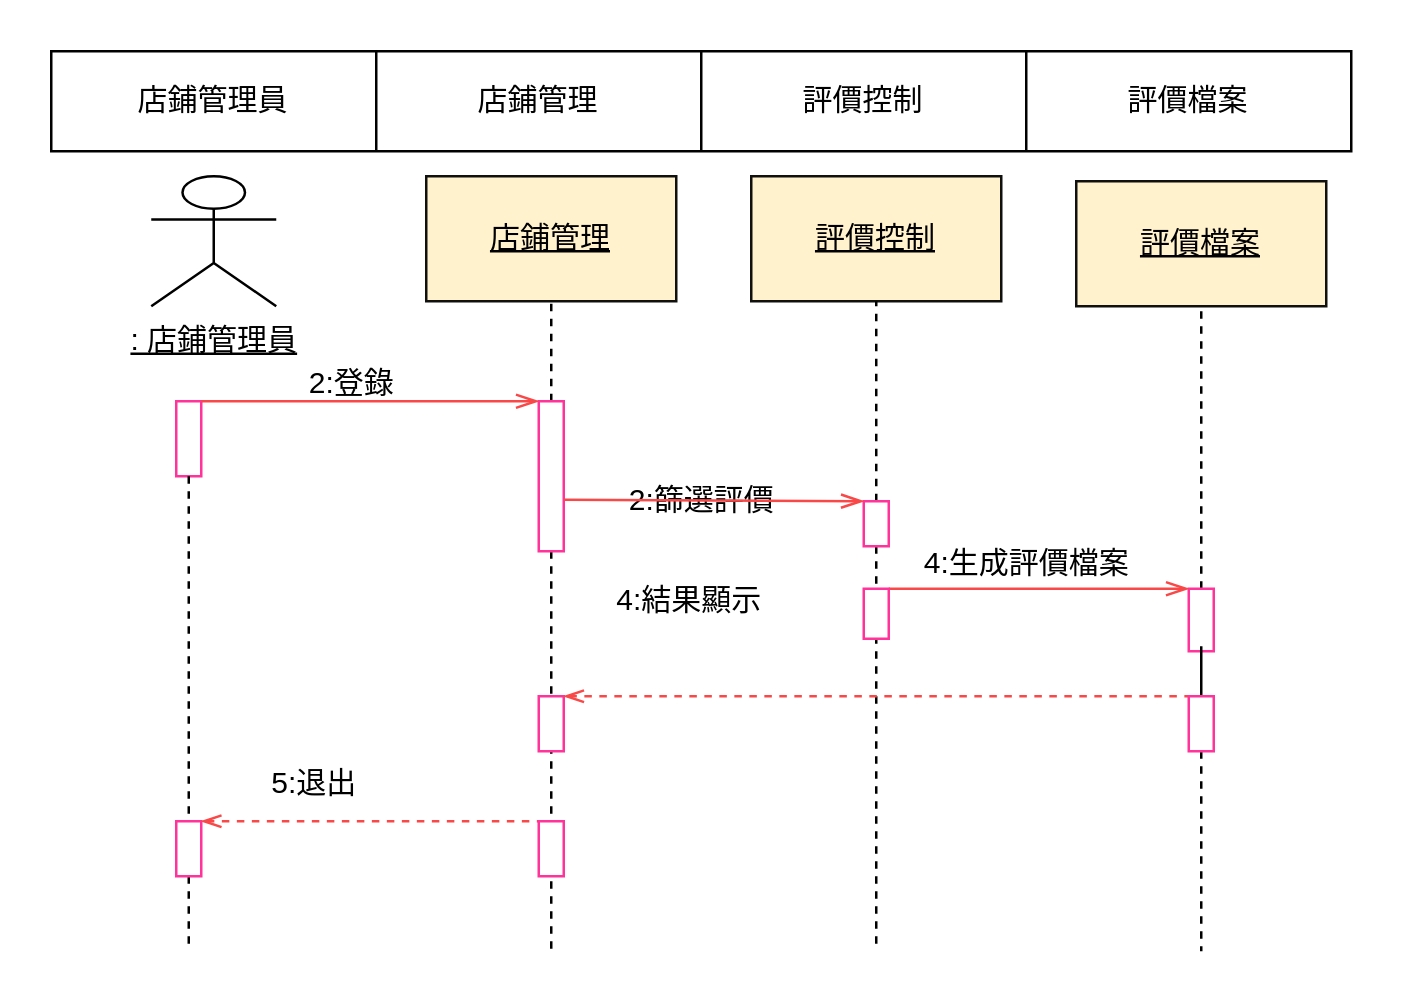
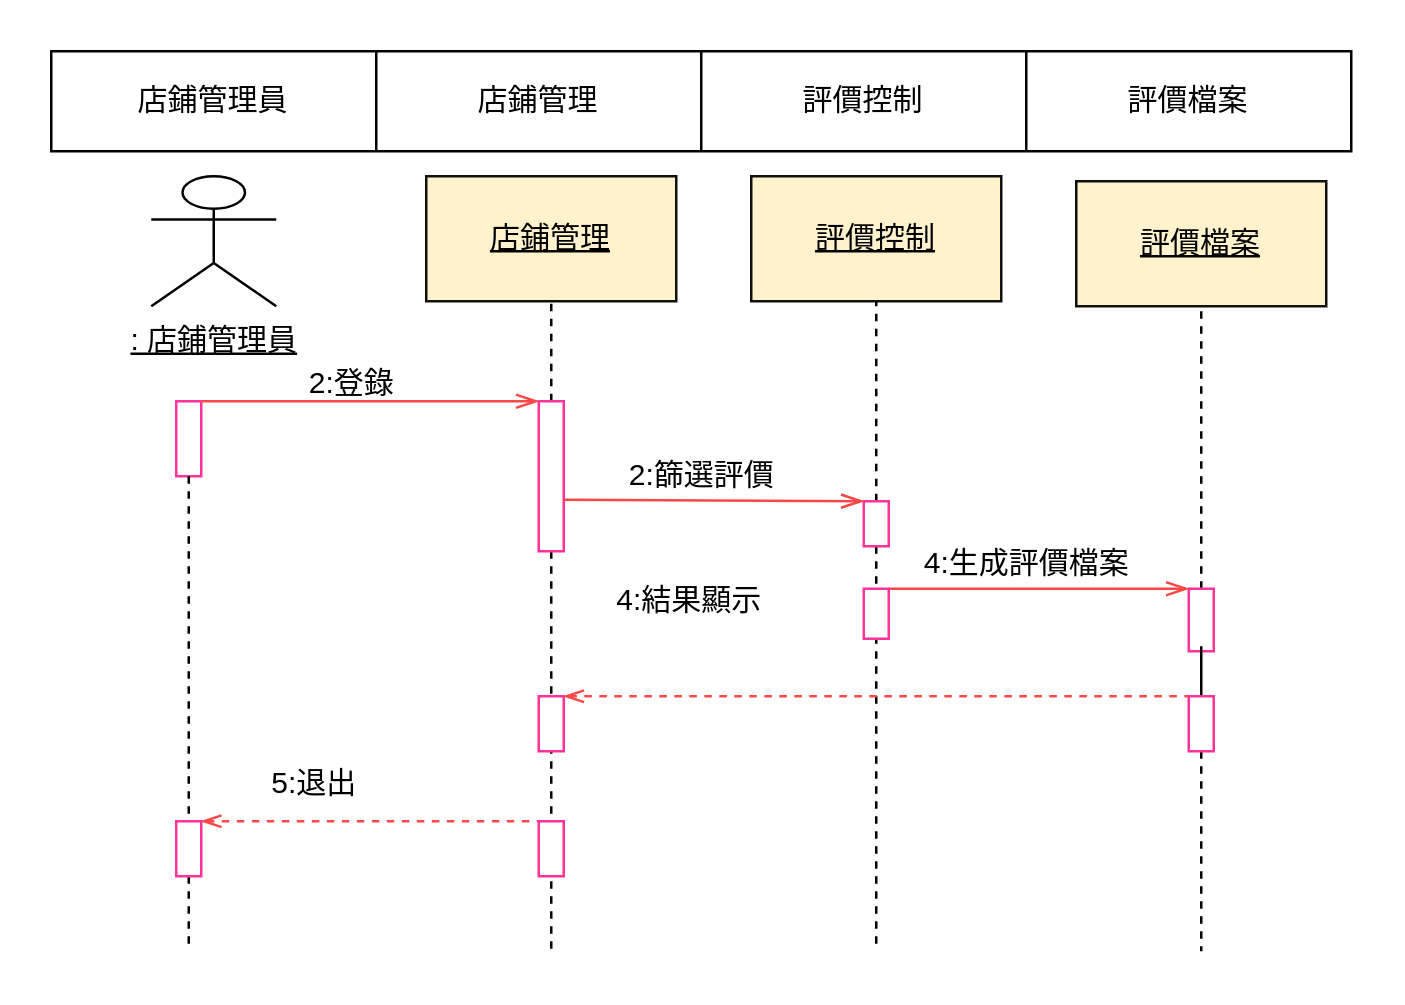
node "2:篩選評價": moved (701, 501) -> (701, 476)
